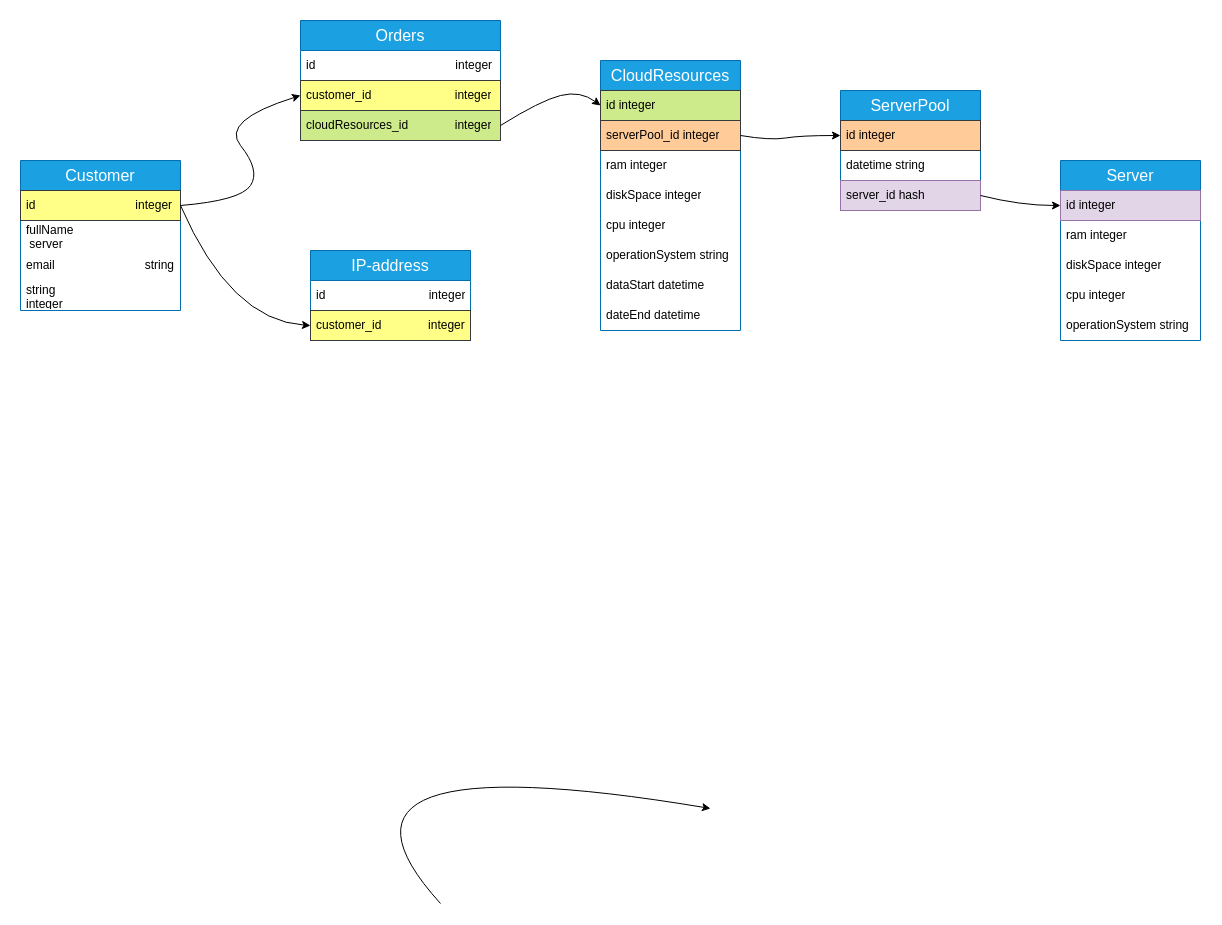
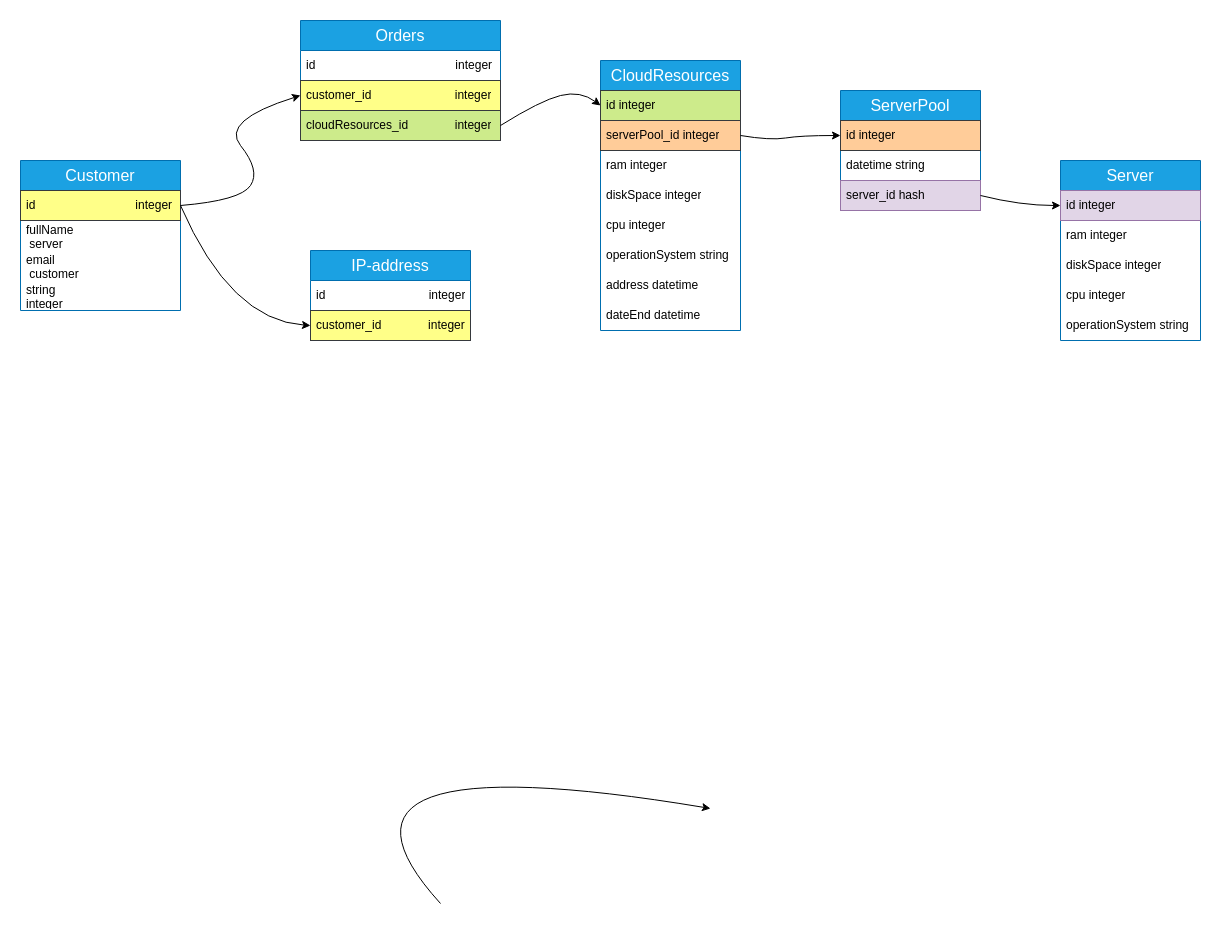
node "email string": label "email string" -> "email customer"
node "dataStart datetime": label "dataStart datetime" -> "address datetime"
